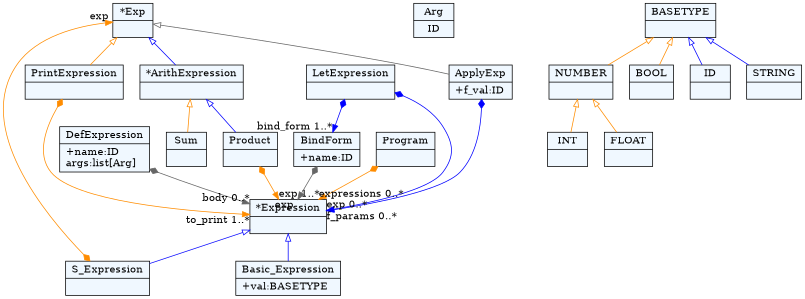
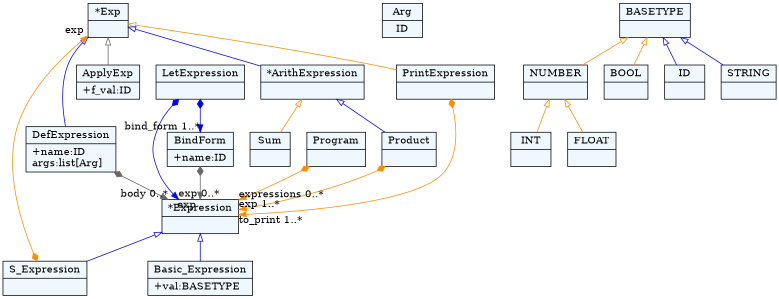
edge "DefExpression" -> "*Exp": added
edge "ApplyExp" -- "*Expression": removed
